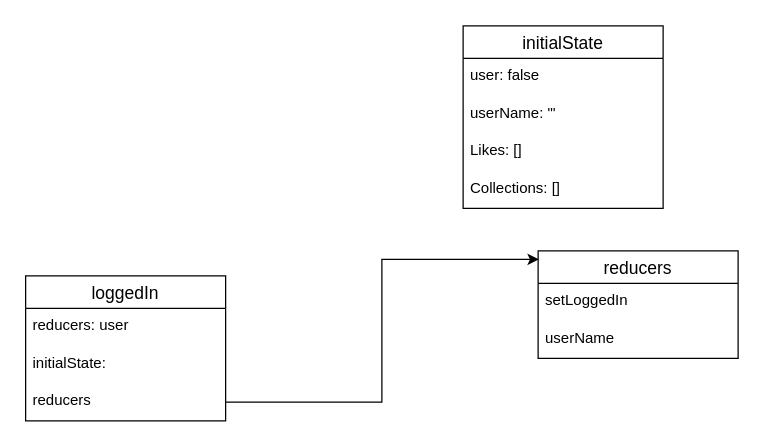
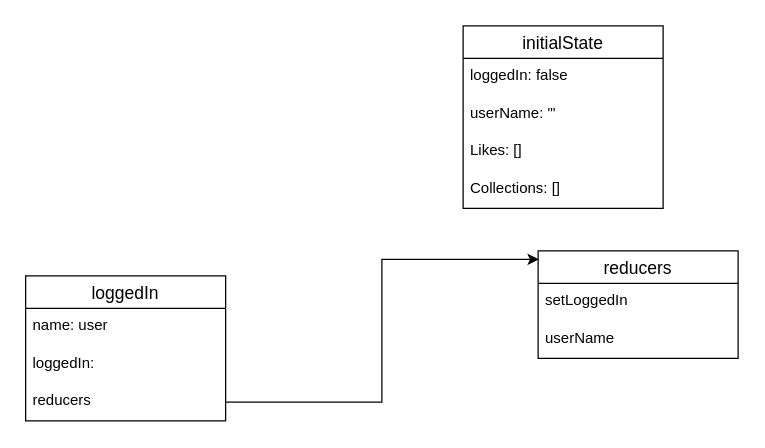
node "user: false": label "user: false" -> "loggedIn: false"
node "reducers: user": label "reducers: user" -> "name: user"
node "initialState:": label "initialState:" -> "loggedIn:"
